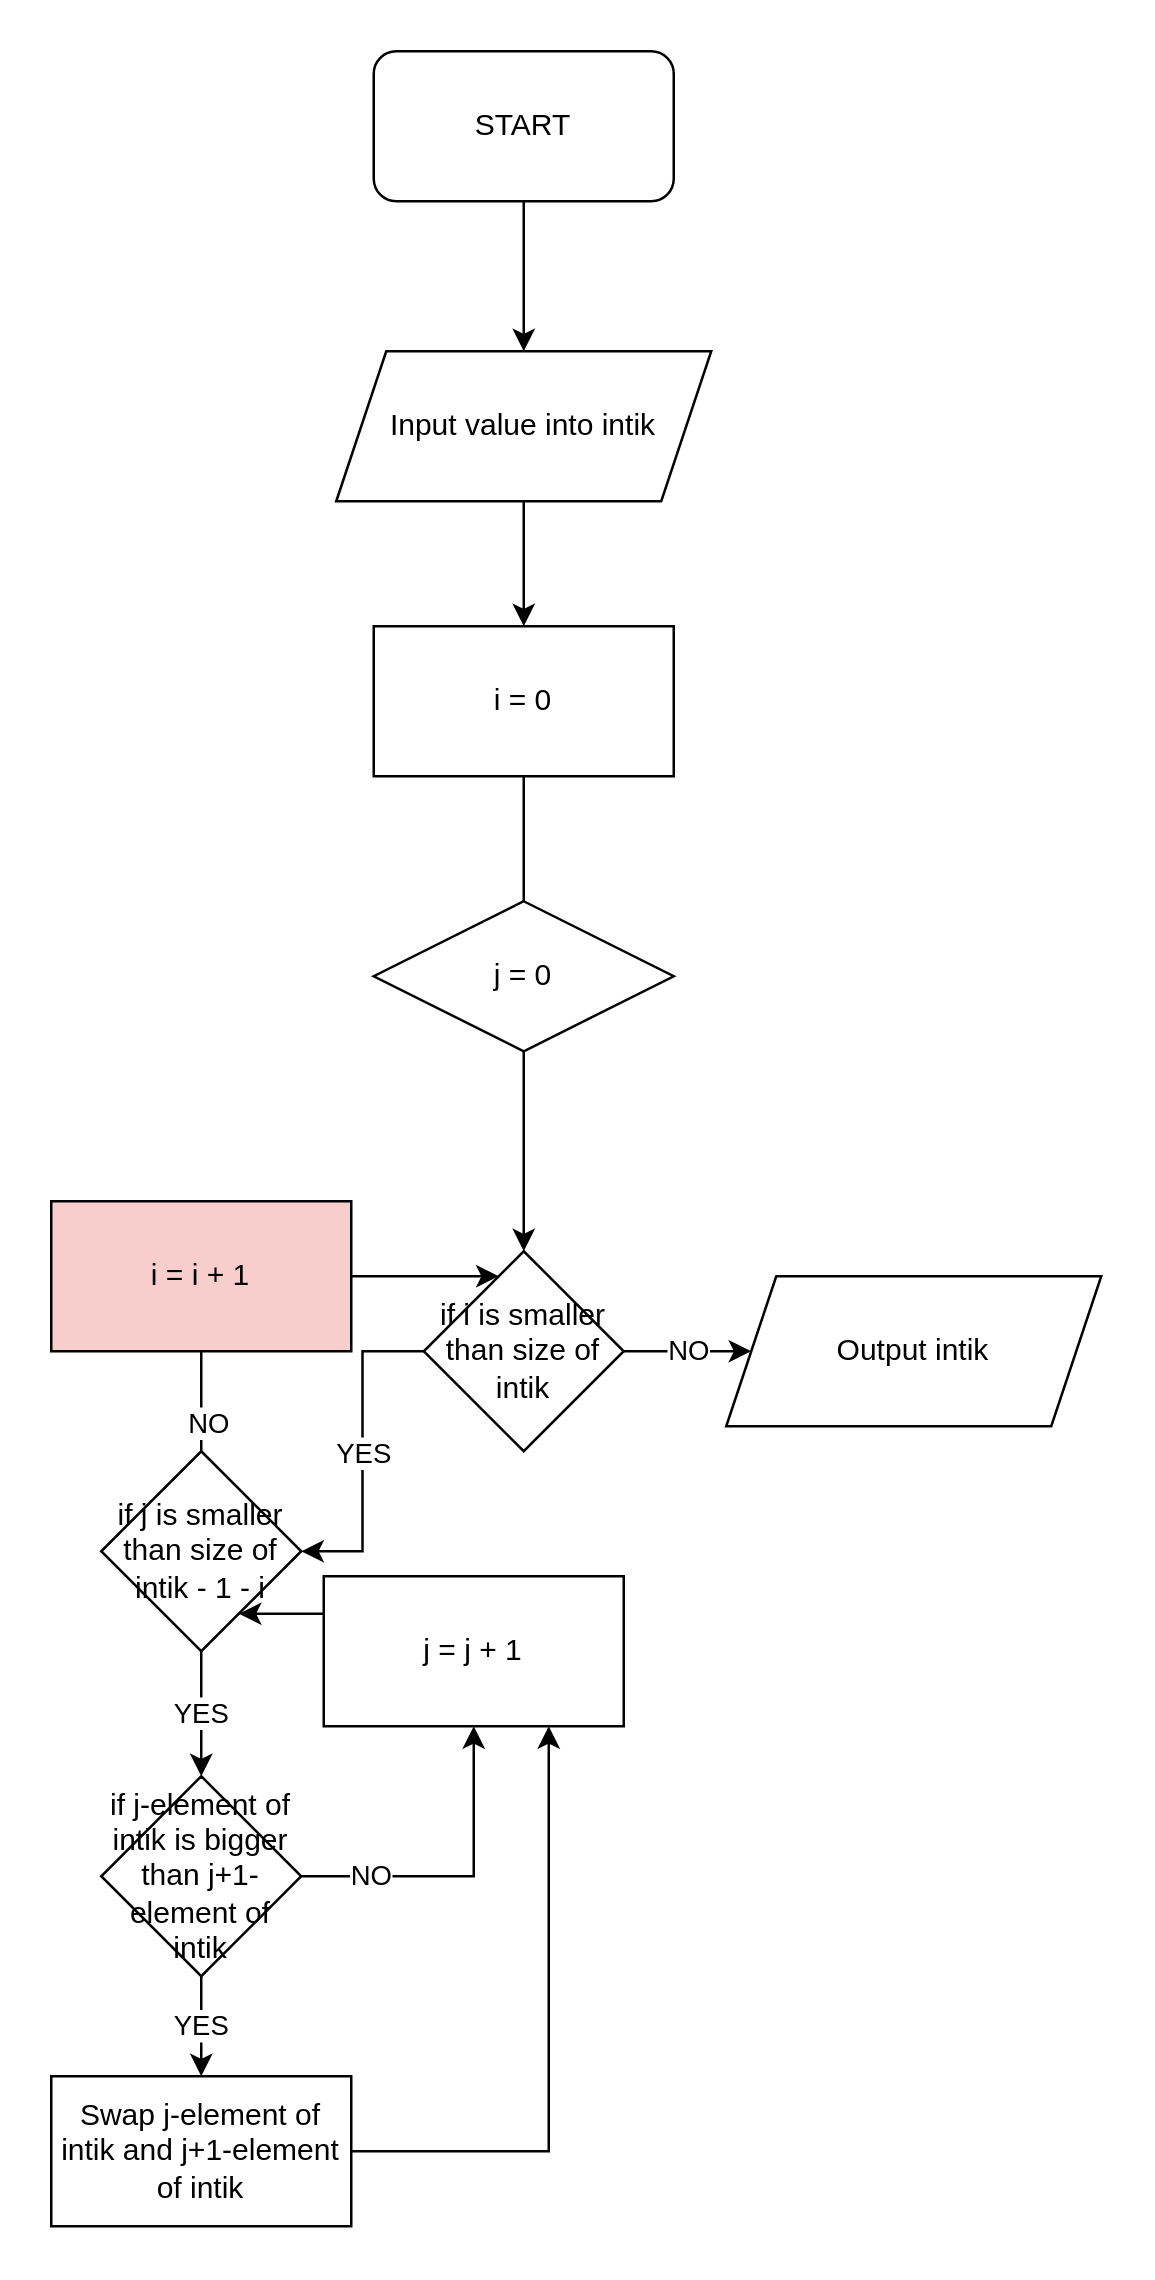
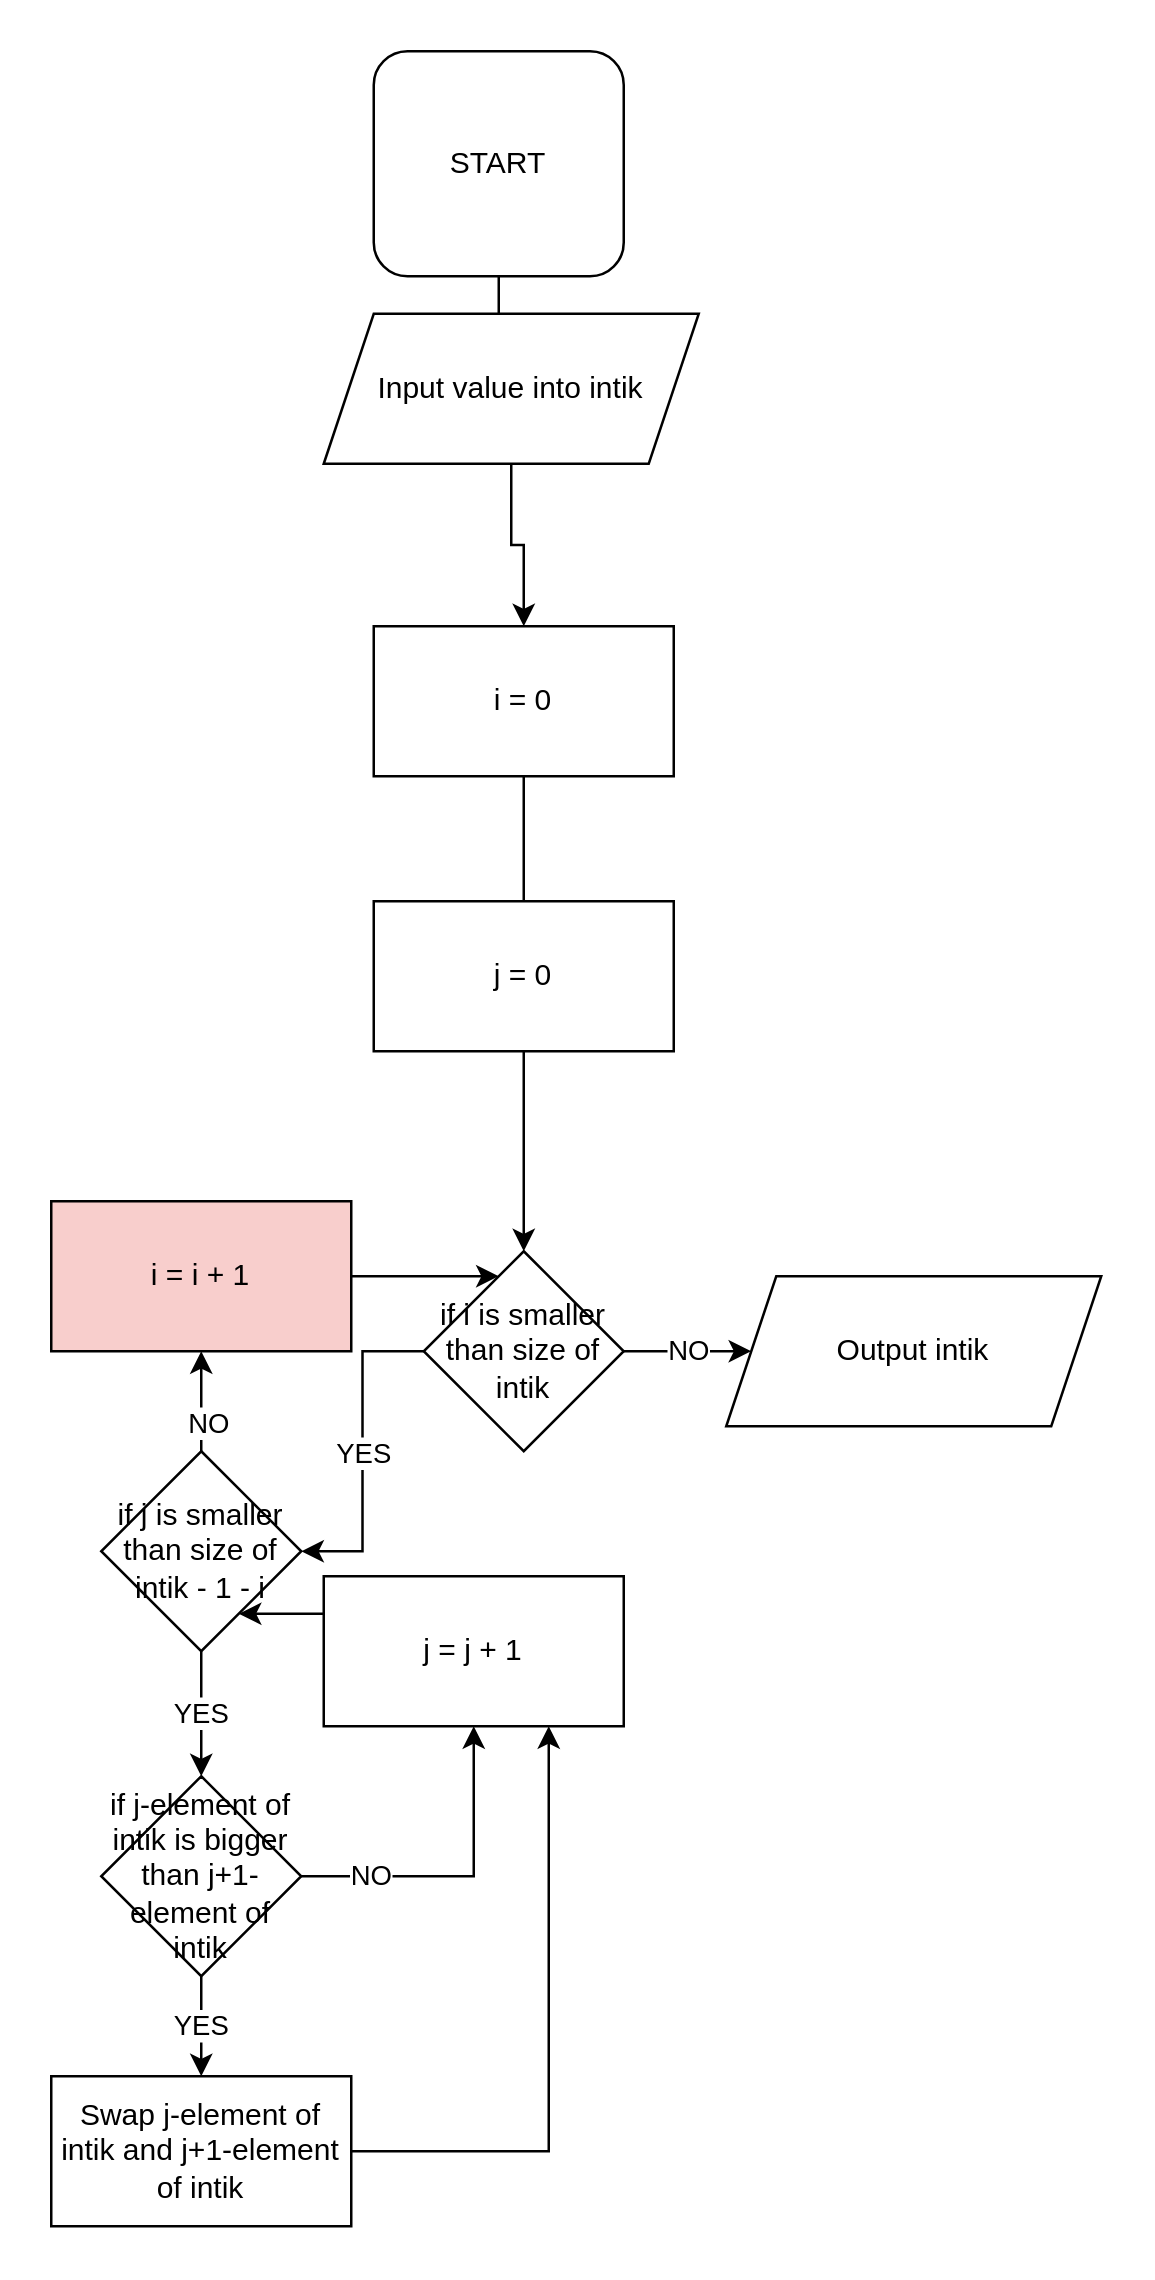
node "START": size 300x150 -> 250x225
node "Input value into intik": moved (524, 426) -> (511, 389)
node "j = 0": shape diamond -> rectangle
edge "i = i + 1" -- "if j is smaller than size of intik - 1 - i": arrowhead none -> classic
